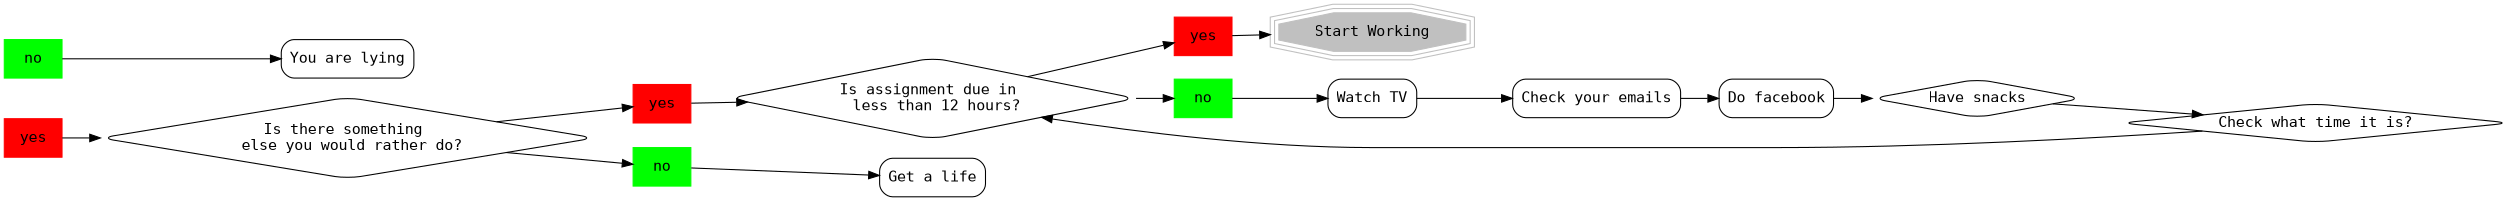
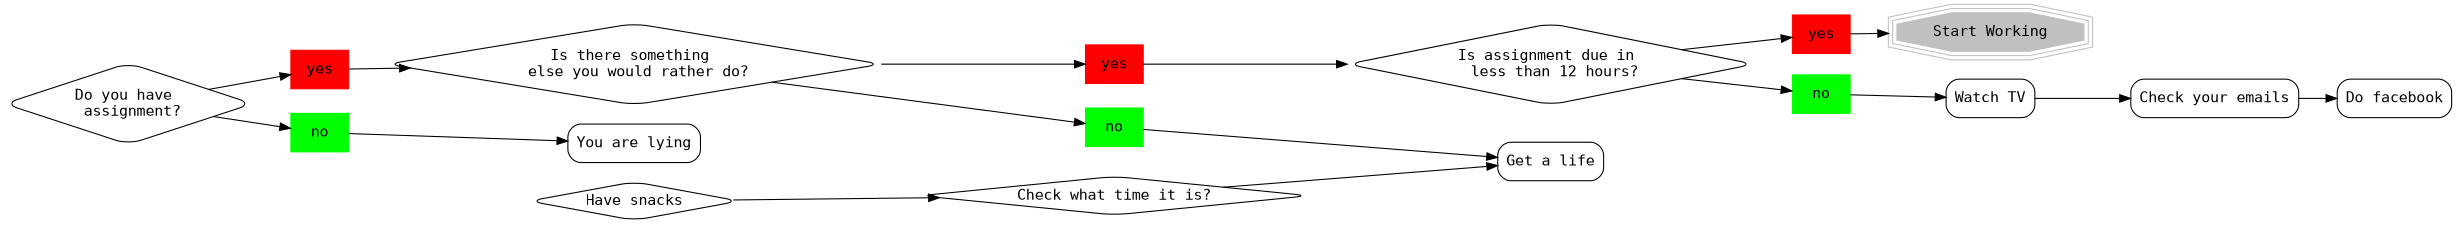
edge "Do facebook" -> "Have snacks": removed
node "Do you have assignment?": added
edge "Check what time it is?" -> "Is assignment due in less than 12 hours?": now "Check what time it is?" -> "Get a life"
